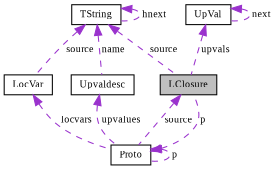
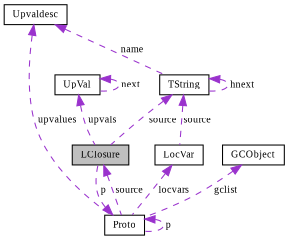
edge "Upvaldesc" -> "TString": reversed
node "GCObject": added
